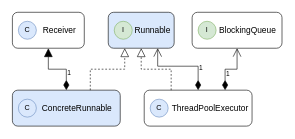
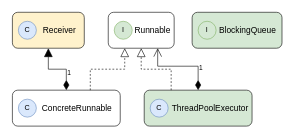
node "Receiver": fillcolor #ffffff -> #fff2cc
node "Runnable": fillcolor #dae8fc -> #ffffff
node "BlockingQueue": fillcolor #ffffff -> #d5e8d4
edge "BlockingQueue" -- "ThreadPoolExecutor": removed, label "1"
node "ConcreteRunnable": fillcolor #dae8fc -> #ffffff
node "ThreadPoolExecutor": fillcolor #ffffff -> #d5e8d4
